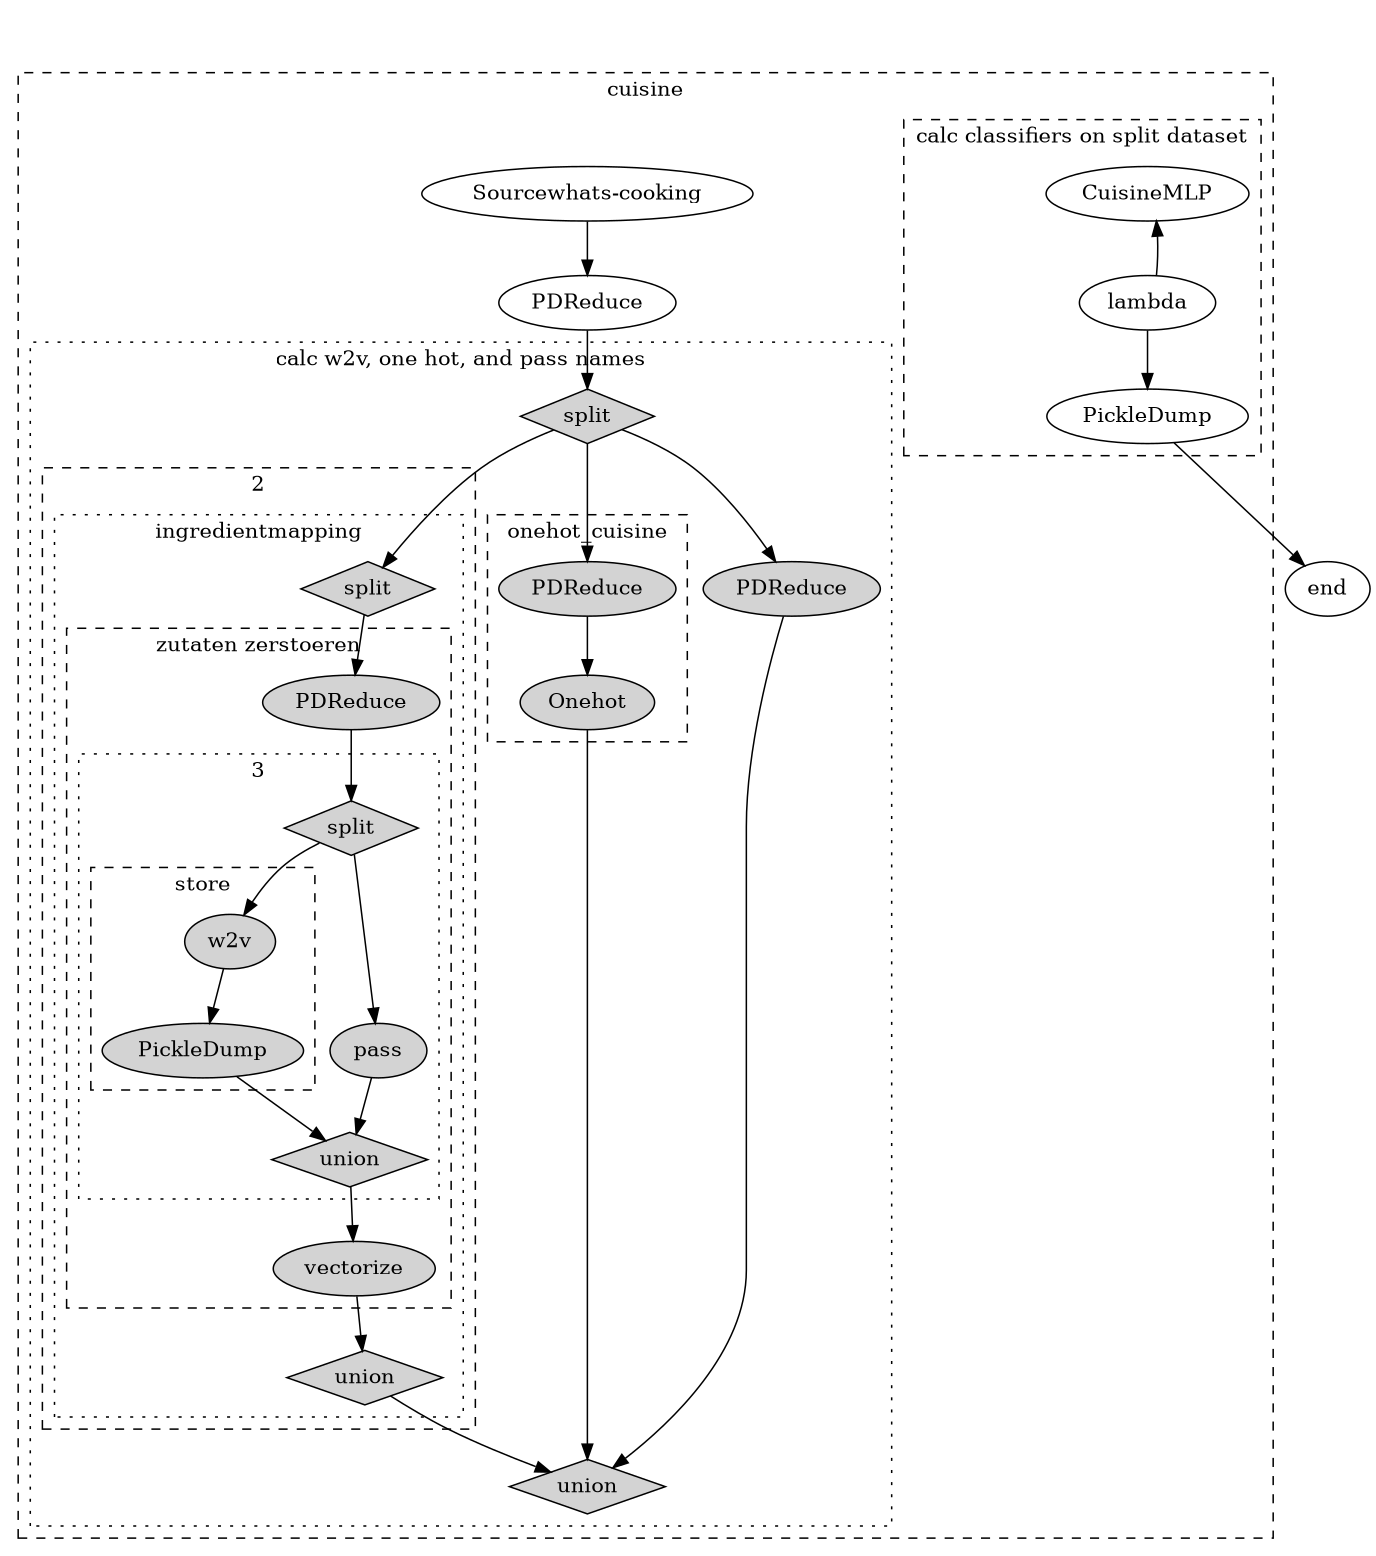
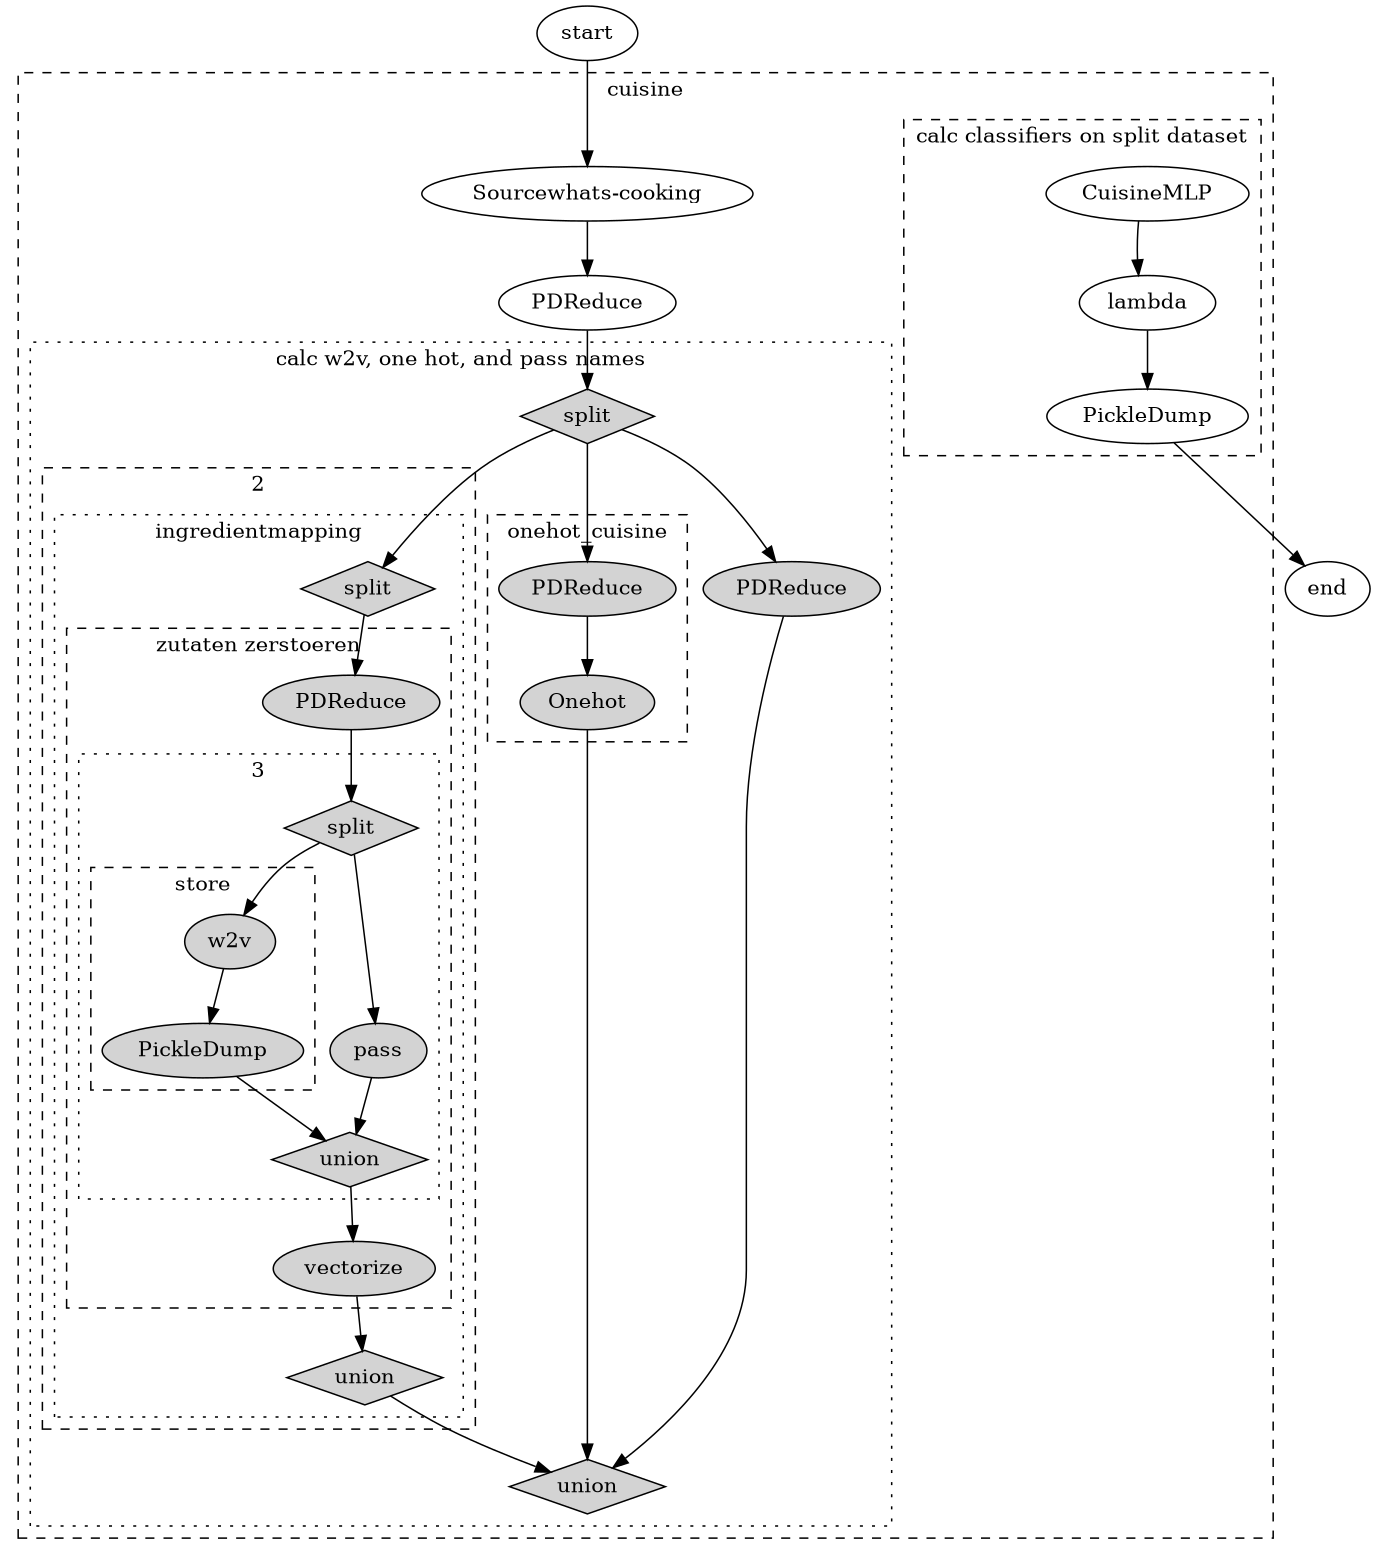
node "start": added
edge "lambda" -> "CuisineMLP": reversed
